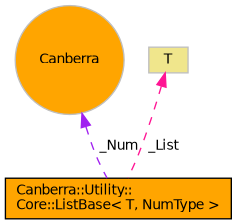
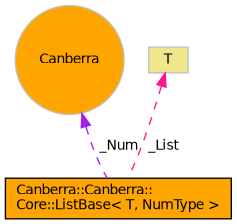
node "Canberra::Utility:: Core::ListBase< T, NumType >": label "Canberra::Utility:: Core::ListBase< T, NumType >" -> "Canberra::Canberra:: Core::ListBase< T, NumType >"
